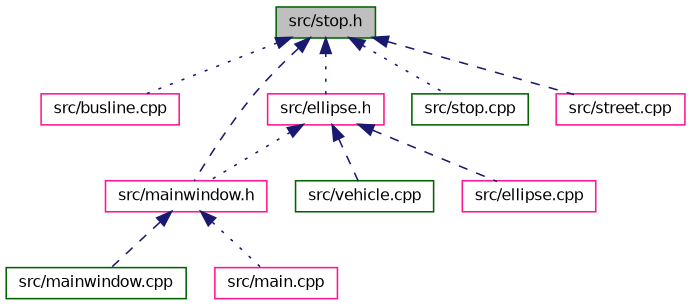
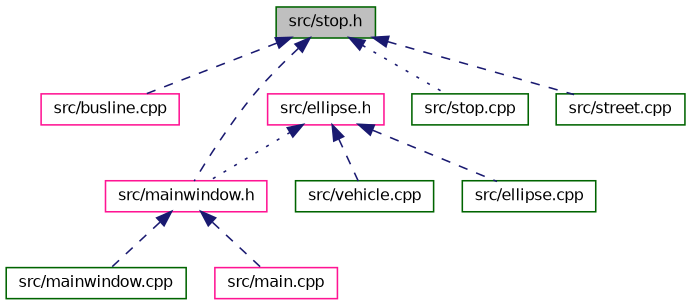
edge "src/busline.cpp" -> "src/stop.h": style dotted -> dashed
edge "src/ellipse.h" -> "src/stop.h": removed
node "src/street.cpp": color deeppink -> darkgreen
node "src/ellipse.cpp": color deeppink -> darkgreen
edge "src/main.cpp" -> "src/mainwindow.h": style dotted -> dashed
